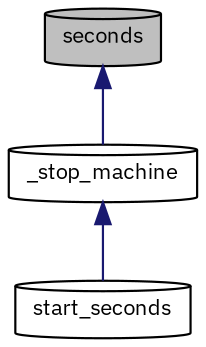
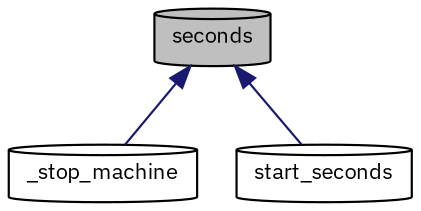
edge "start_seconds" -> "_stop_machine": now "start_seconds" -> "seconds"
